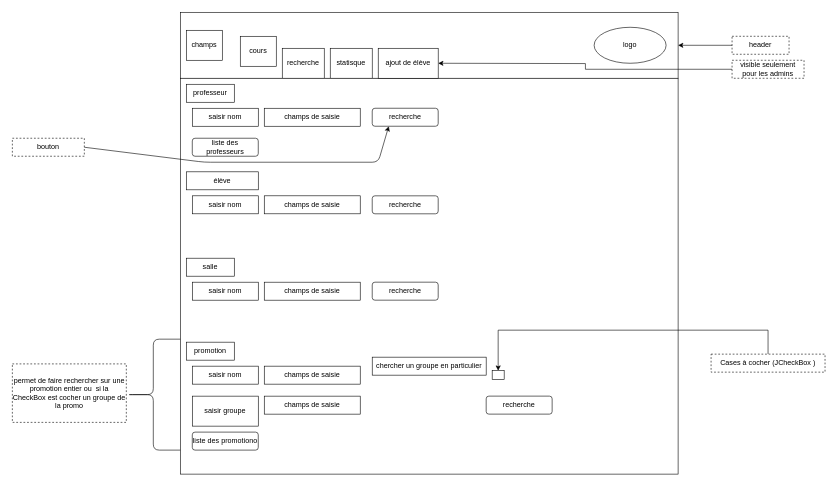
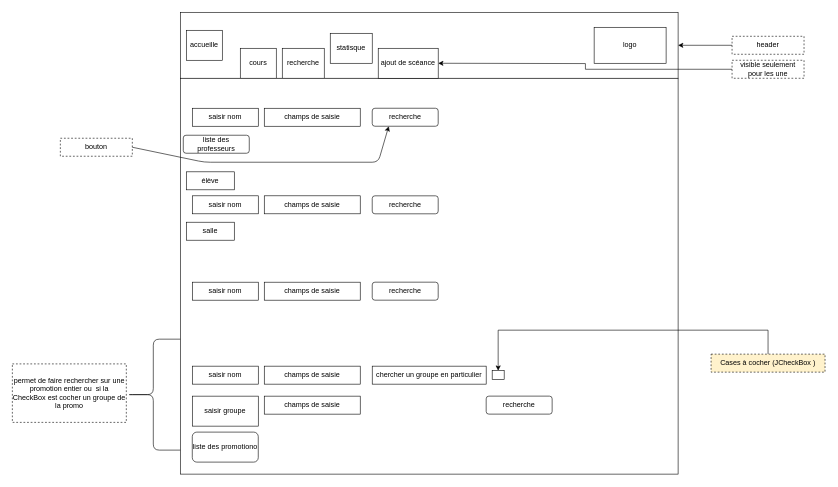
node "champs": label "champs" -> "accueille"
node "logo": shape ellipse -> rectangle
node "header": size 57x18 -> 72x18
node "cours": moved (258, 51) -> (258, 63)
node "statisque": moved (351, 63) -> (351, 48)
node "ajout de élève": label "ajout de élève" -> "ajout de scéance"
node "visible seulement pour les admins": label "visible seulement pour les admins" -> "visible seulement pour les une"
node "professeur": removed
node "bouton": moved (48, 147) -> (96, 147)
node "liste des professeurs": moved (225, 147) -> (216, 144)
node "élève": size 72x18 -> 48x18
node "salle": moved (210, 267) -> (210, 231)
node "promotion": removed
node "Cases à cocher (JCheckBox )": fillcolor #ffffff -> #fff2cc
node "chercher un groupe en particulier": moved (429, 366) -> (429, 375)
node "liste des promotiono": size 66x18 -> 66x30
